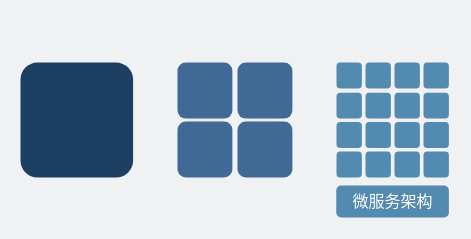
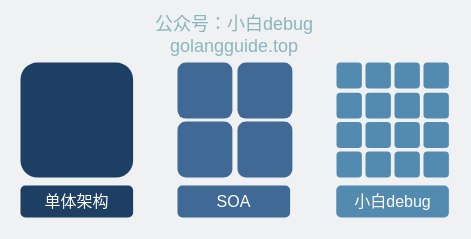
node "公众号：小白debug golangguide.top": added
node "单体架构": added
node "SOA": added
node "微服务架构": label "微服务架构" -> "小白debug"
